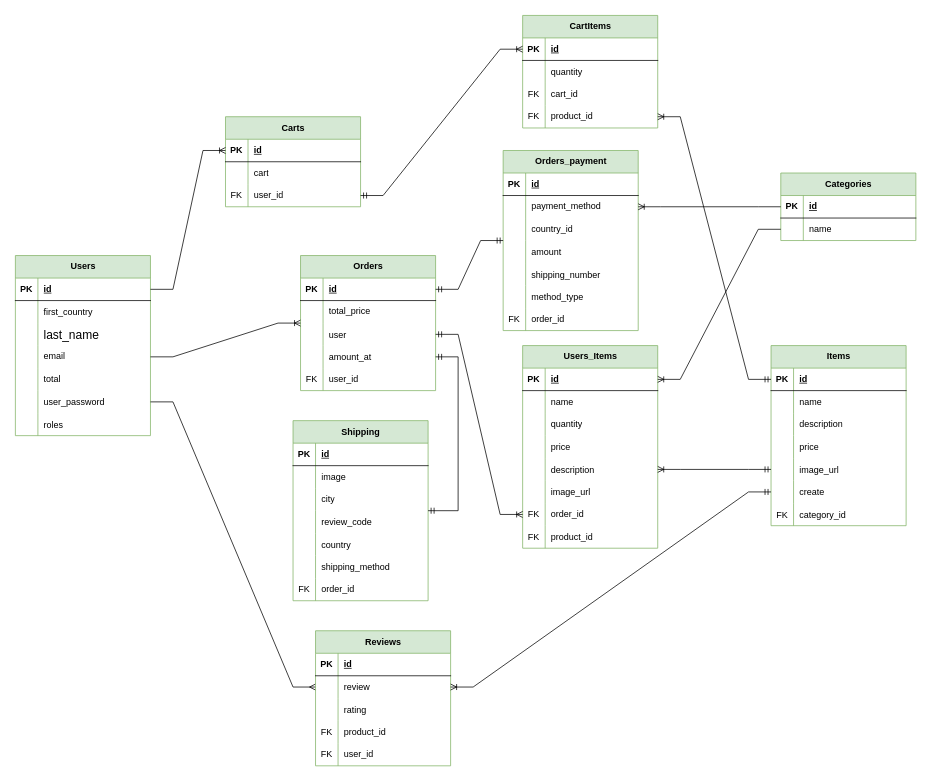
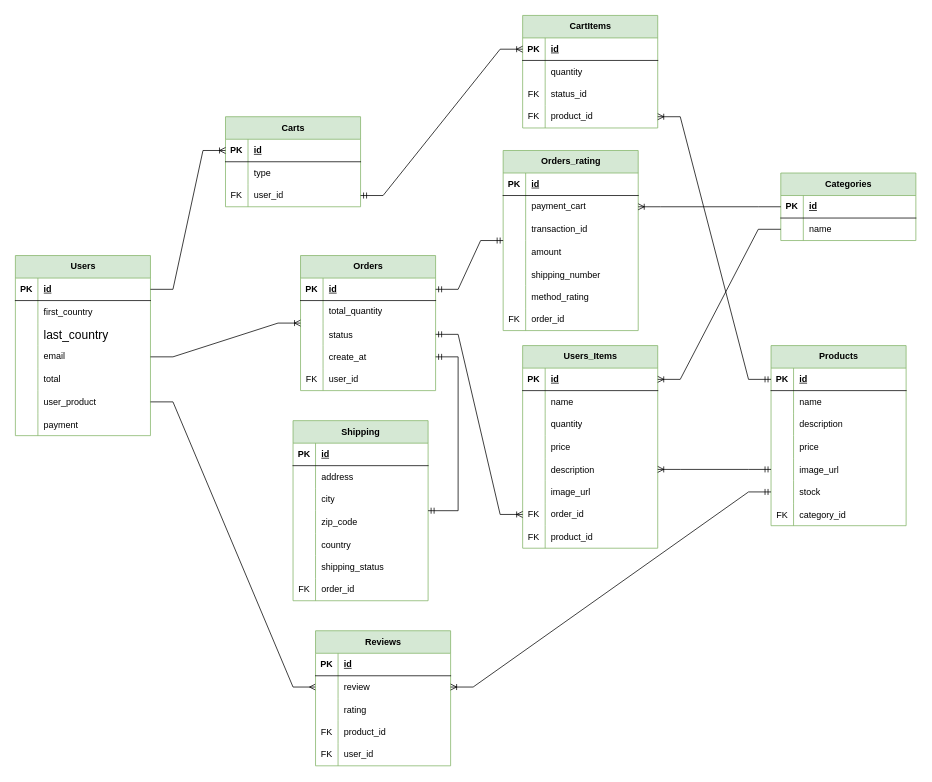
node "cart_id": label "cart_id" -> "status_id"
node "Orders_payment": label "Orders_payment" -> "Orders_rating"
node "cart": label "cart" -> "type"
node "payment_method": label "payment_method" -> "payment_cart"
node "country_id": label "country_id" -> "transaction_id"
node "method_type": label "method_type" -> "method_rating"
node "total_price": label "total_price" -> "total_quantity"
node "last_name": label "last_name" -> "last_country"
node "user": label "user" -> "status"
node "amount_at": label "amount_at" -> "create_at"
node "Items": label "Items" -> "Products"
node "user_password": label "user_password" -> "user_product"
node "roles": label "roles" -> "payment"
node "image": label "image" -> "address"
node "create": label "create" -> "stock"
node "review_code": label "review_code" -> "zip_code"
node "shipping_method": label "shipping_method" -> "shipping_status"
